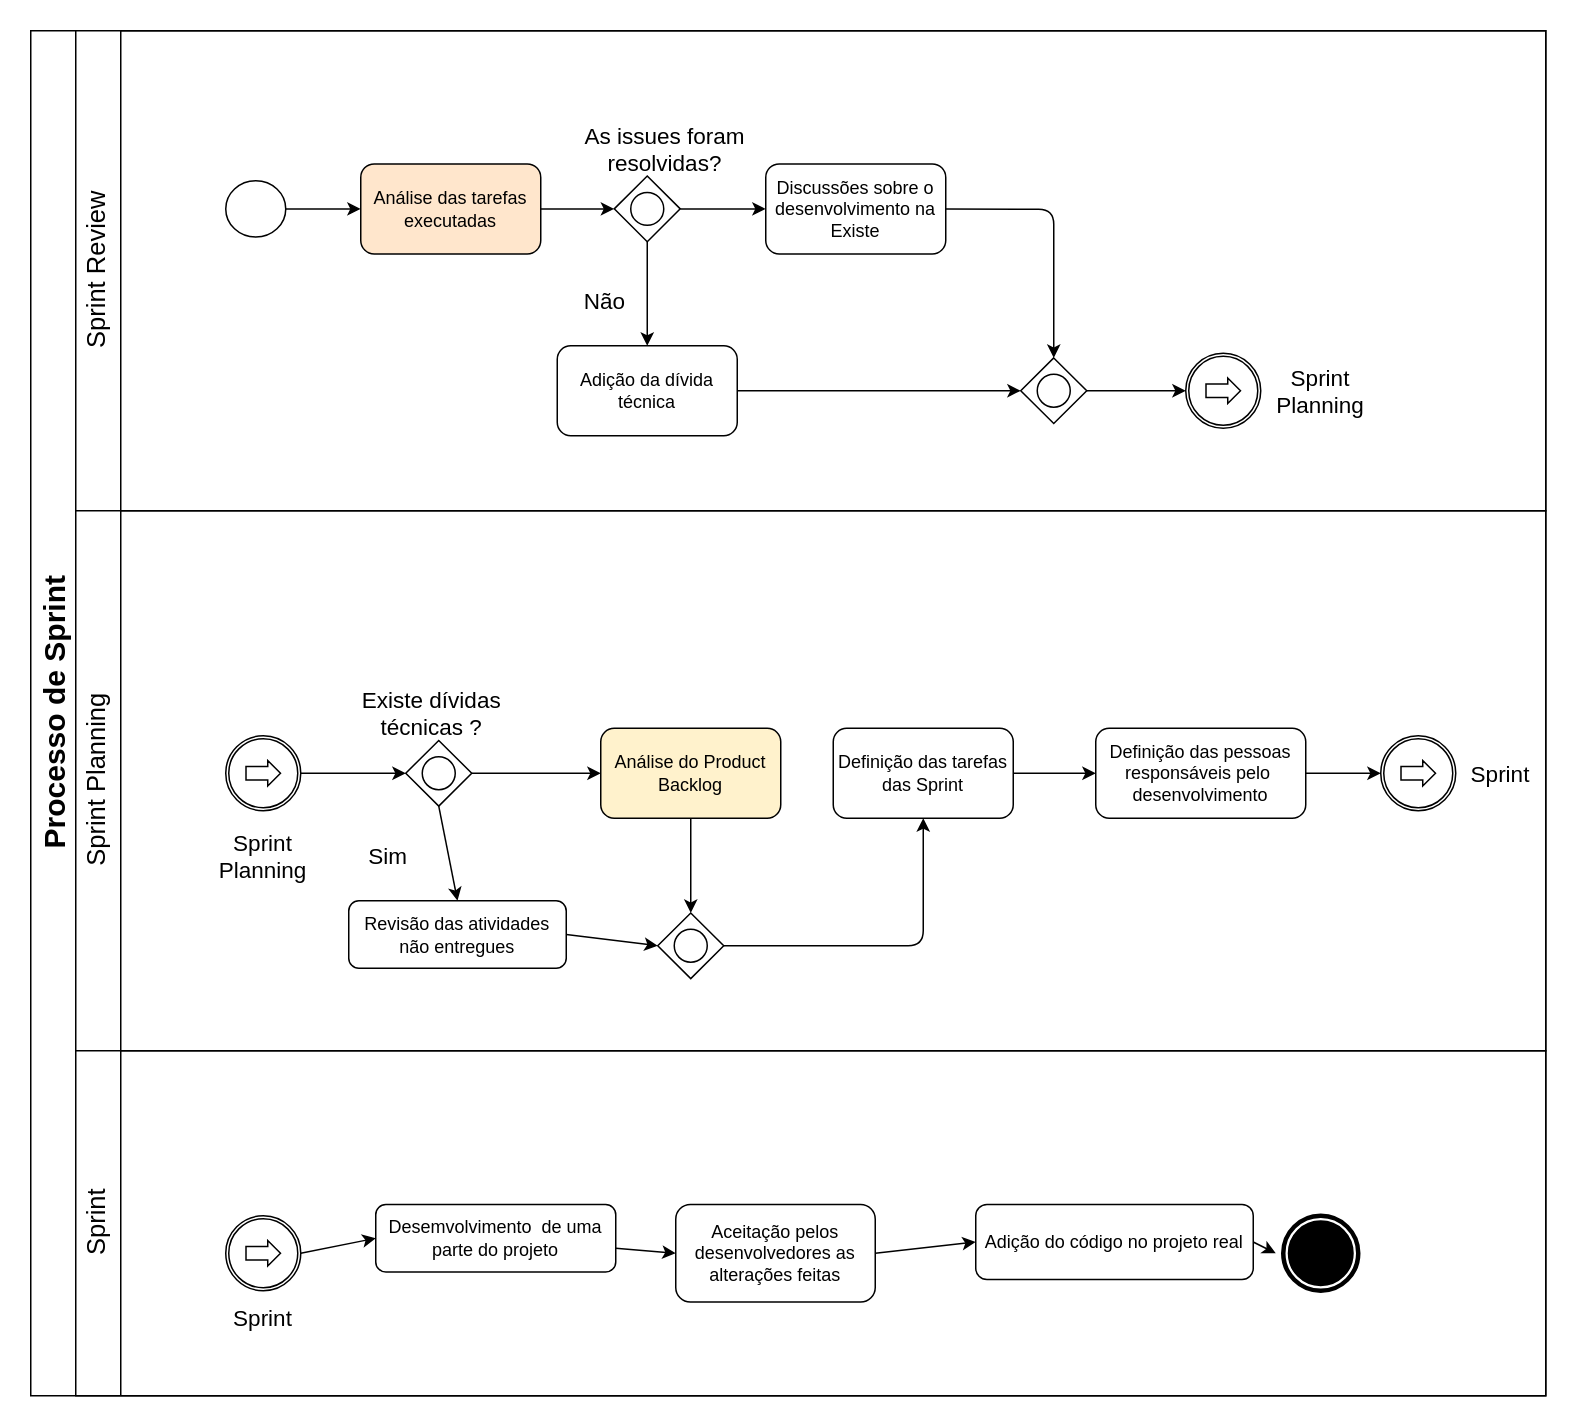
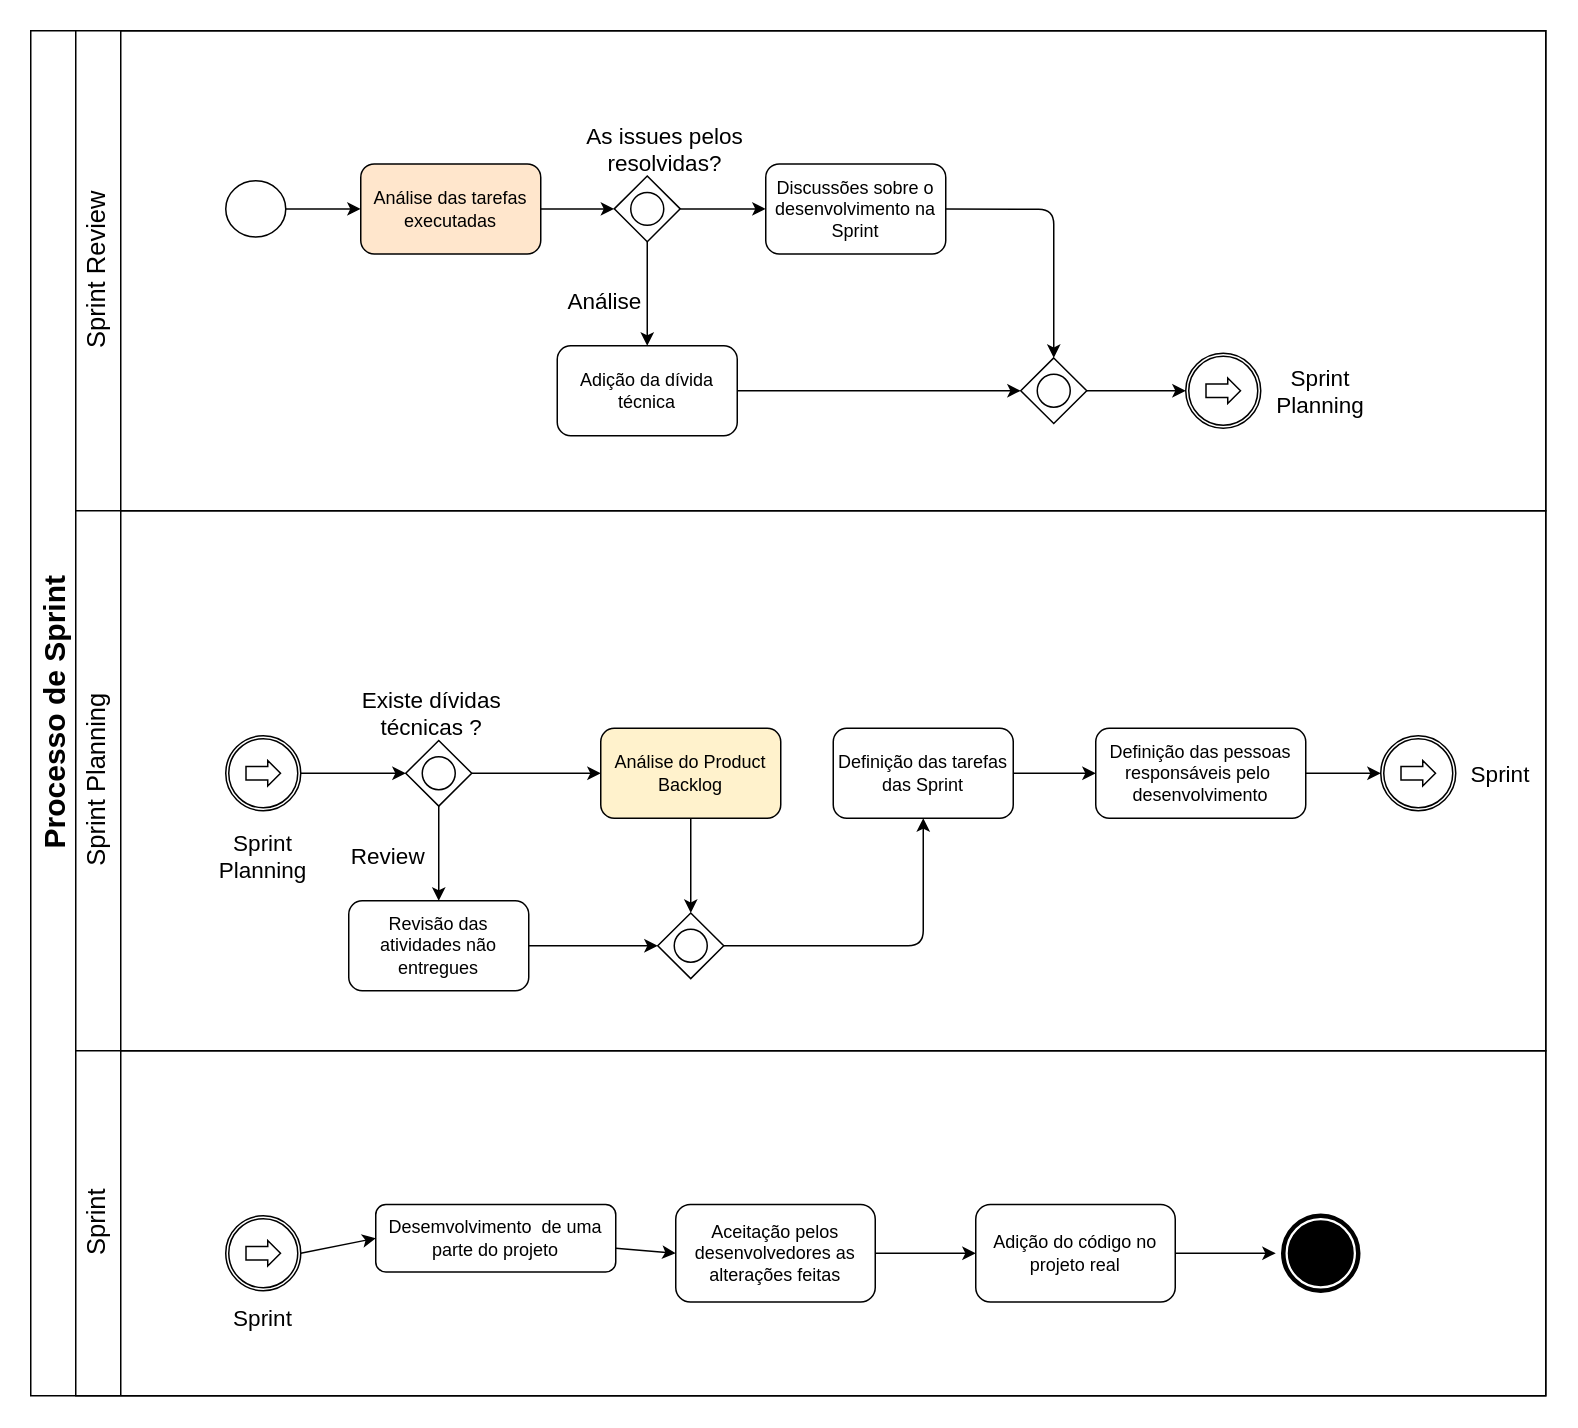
node "As issues foram resolvidas?": label "As issues foram resolvidas?" -> "As issues pelos resolvidas?"
node "Discussões sobre o desenvolvimento na Existe": label "Discussões sobre o desenvolvimento na Existe" -> "Discussões sobre o desenvolvimento na Sprint"
node "Não": label "Não" -> "Análise"
node "Sim": label "Sim" -> "Review"
node "Revisão das atividades não entregues": size 218x68 -> 180x90
node "Adição do código no projeto real": size 278x75 -> 200x98
